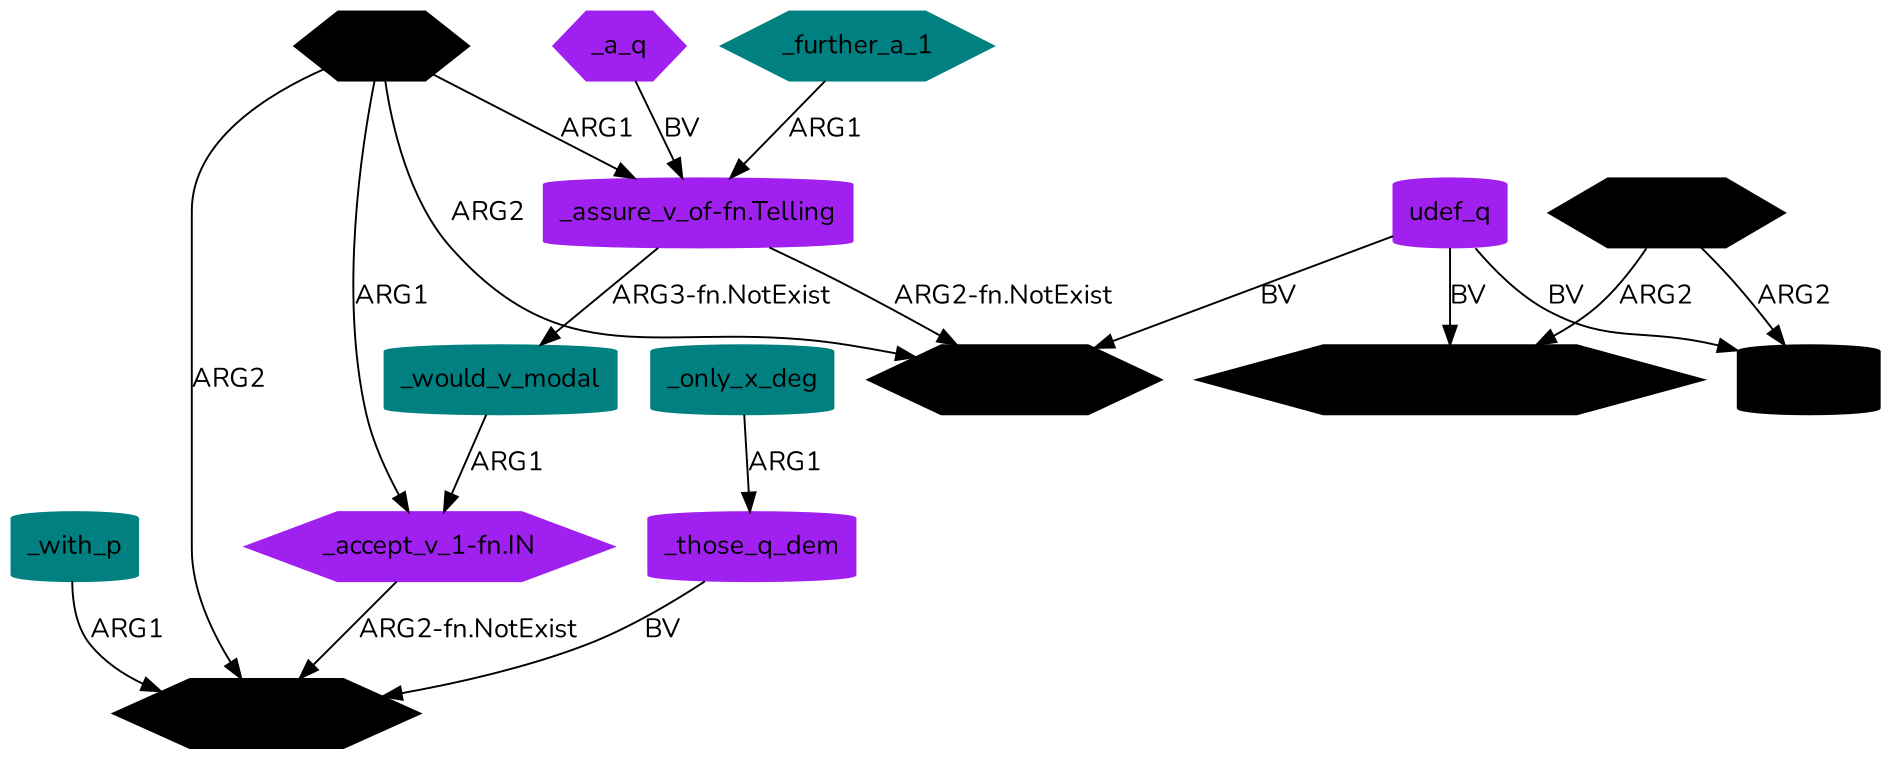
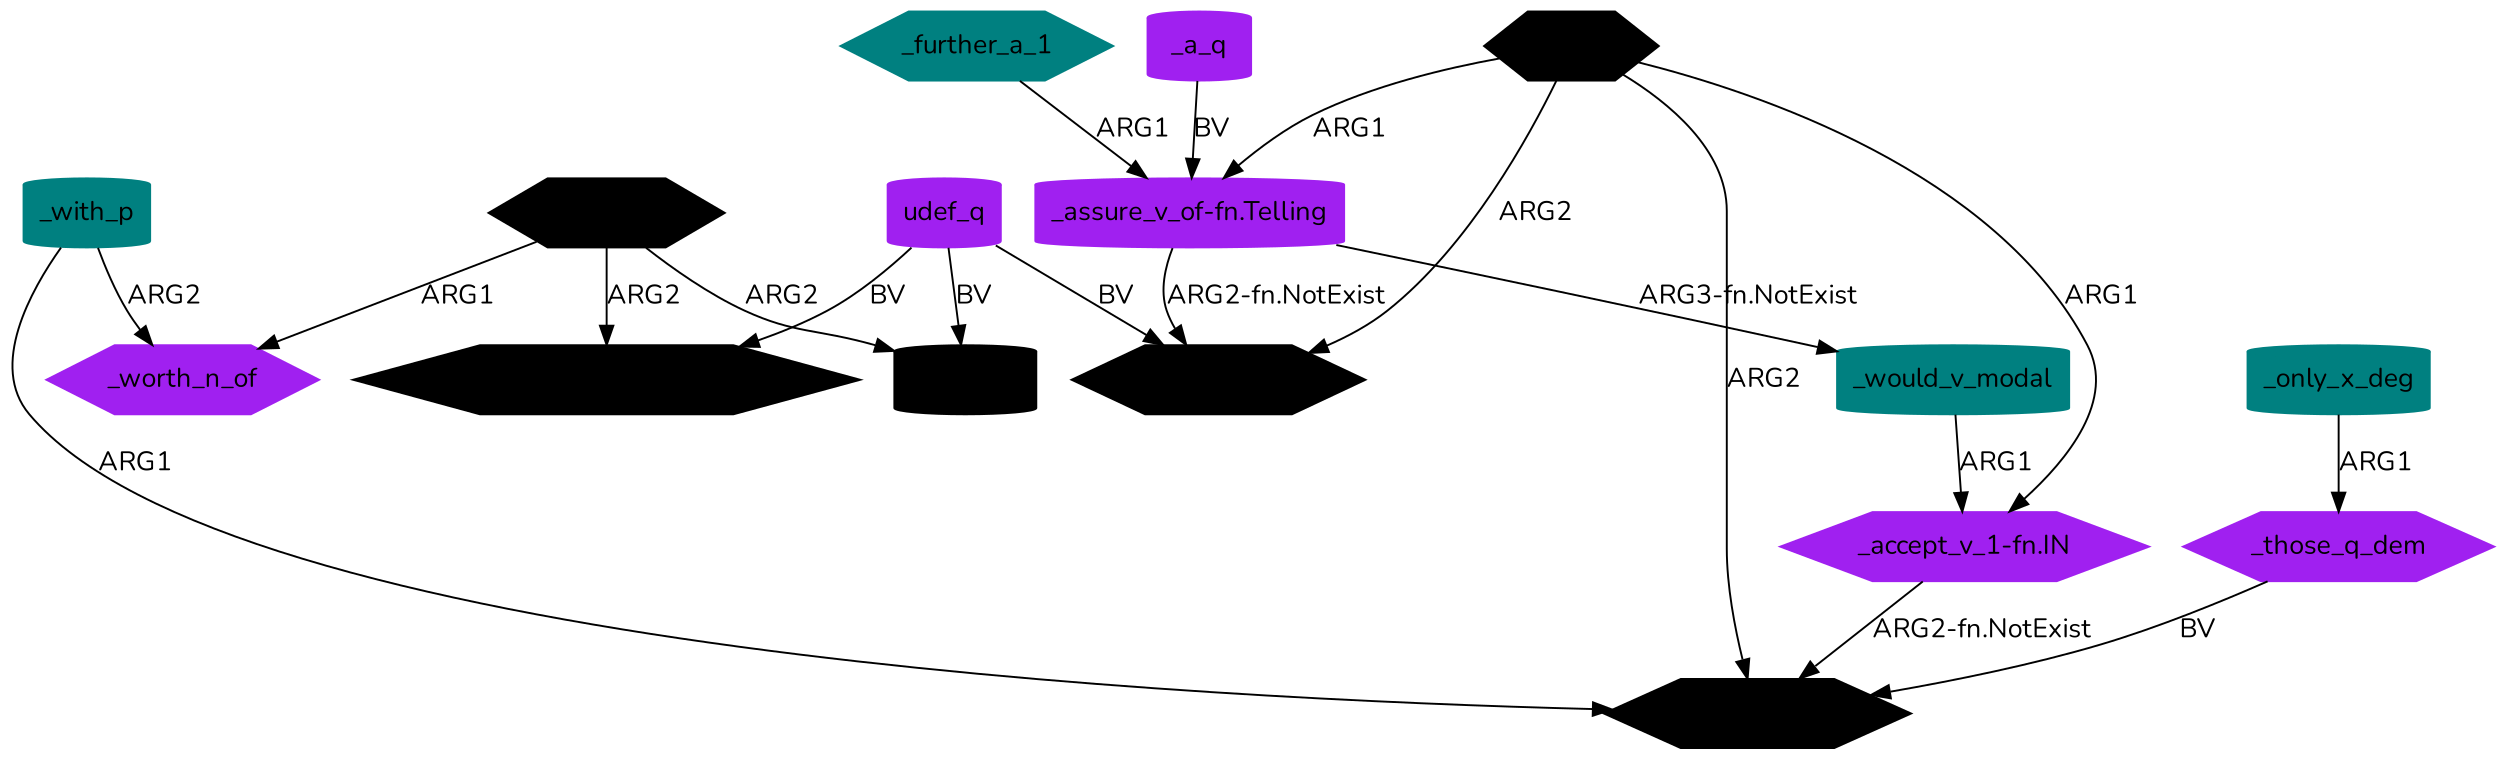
node "_a_q": shape hexagon -> cylinder
node "_worth_n_of": added
node "_those_q_dem": shape cylinder -> hexagon
